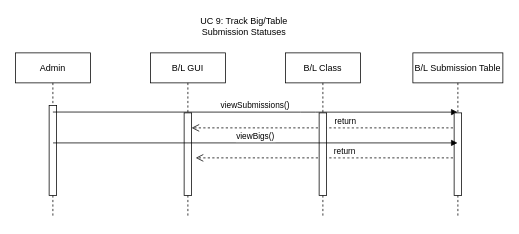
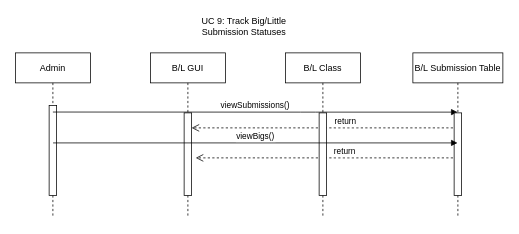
node "UC 9: Track Big/Table Submission Statuses": label "UC 9: Track Big/Table Submission Statuses" -> "UC 9: Track Big/Little Submission Statuses"
